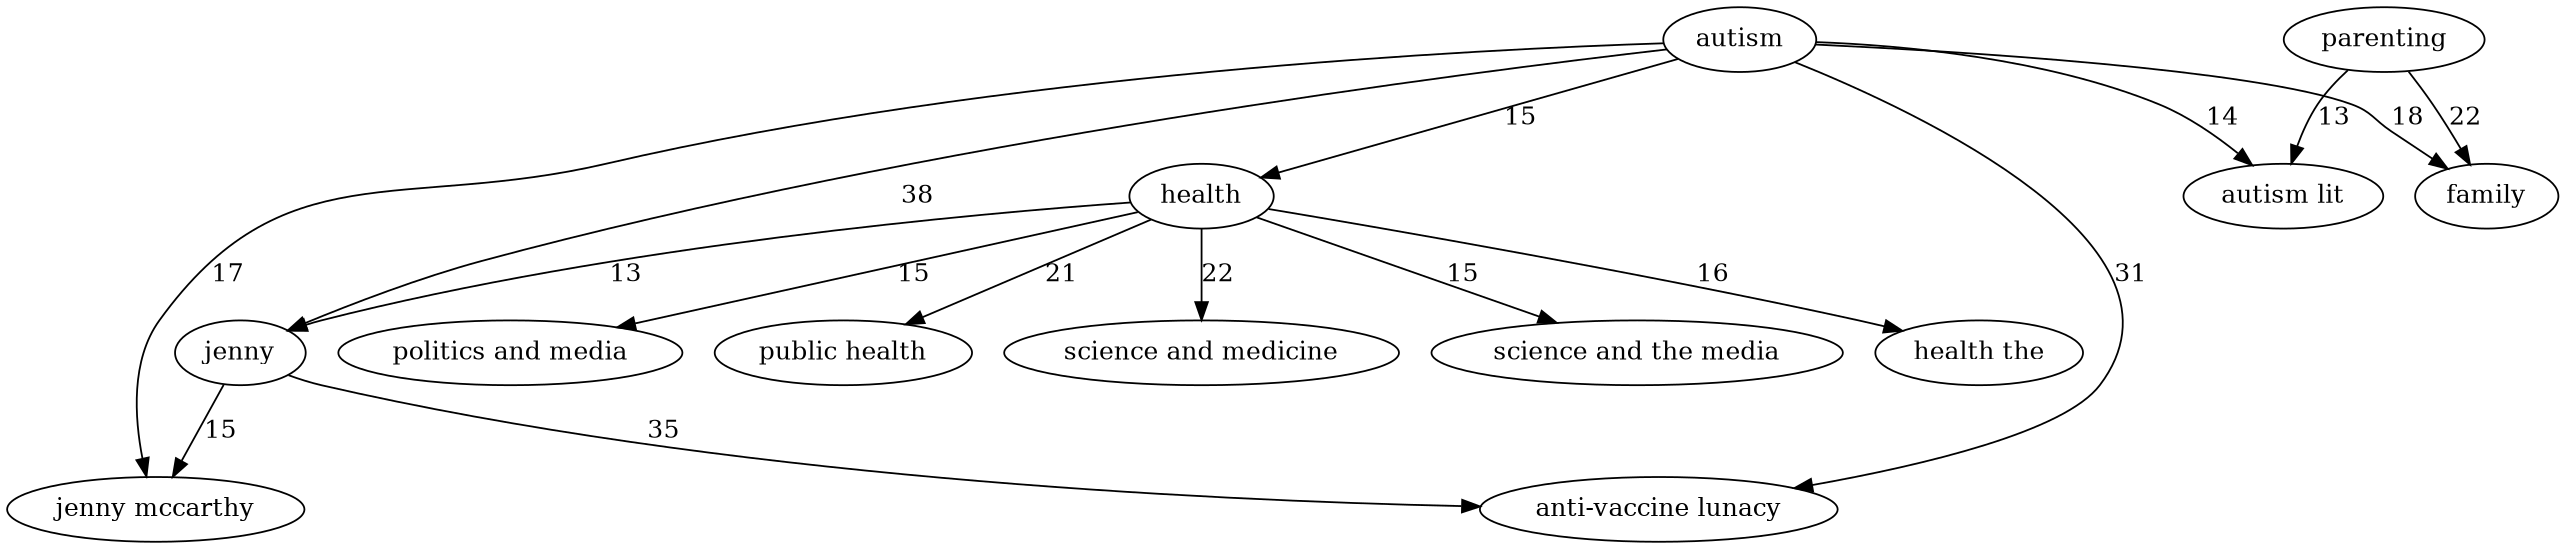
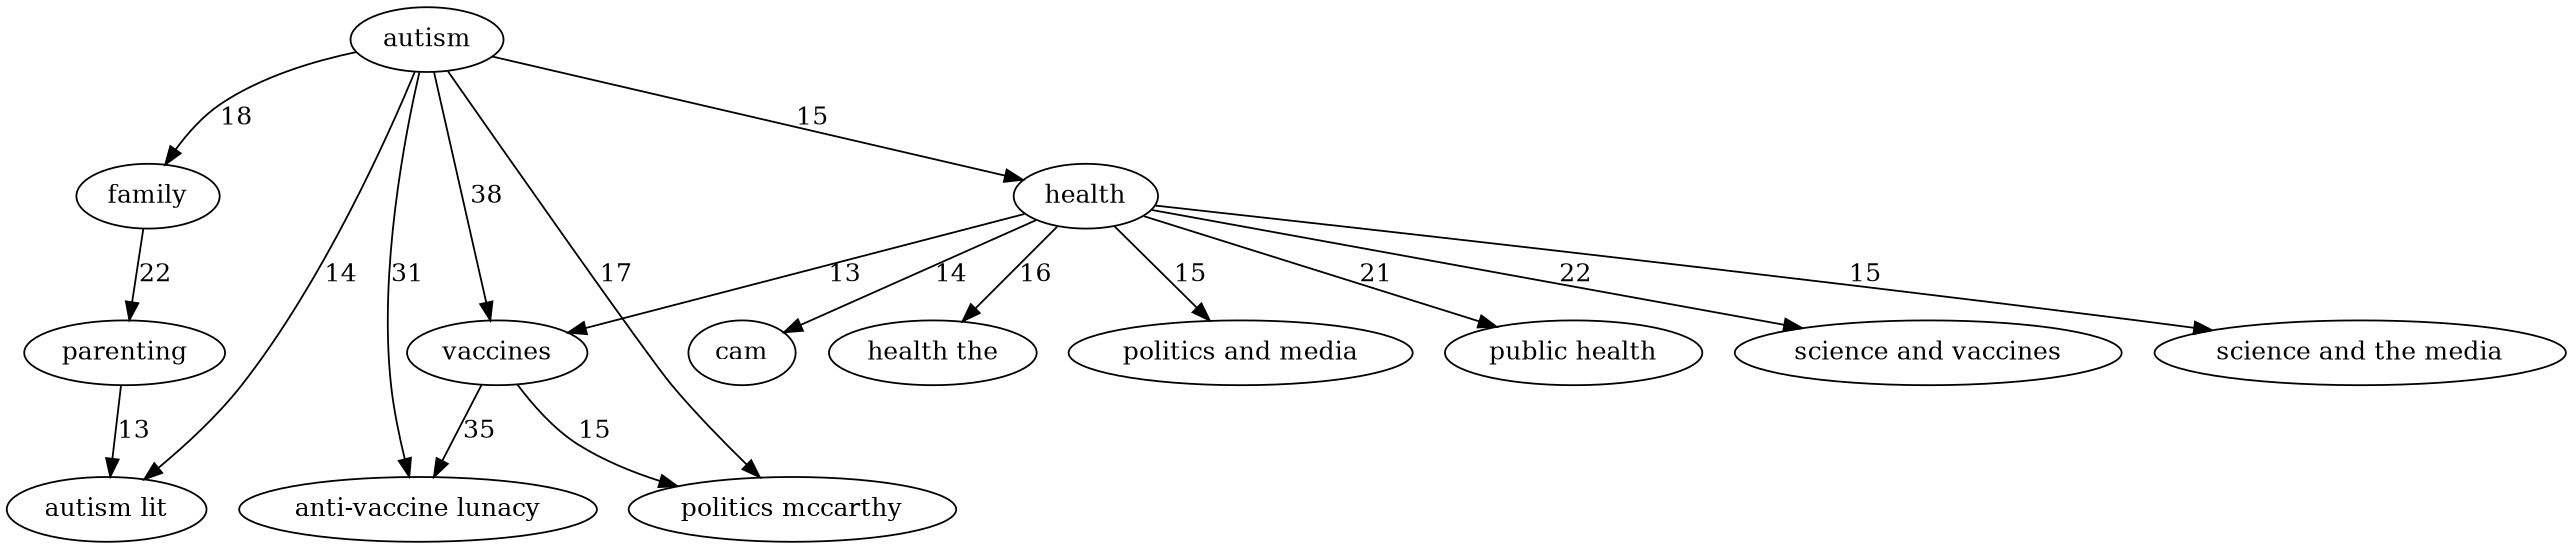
edge "parenting" -> "family": reversed
node "jenny": label "jenny" -> "vaccines"
node "cam": added
node "science and medicine": label "science and medicine" -> "science and vaccines"
node "jenny mccarthy": label "jenny mccarthy" -> "politics mccarthy"
